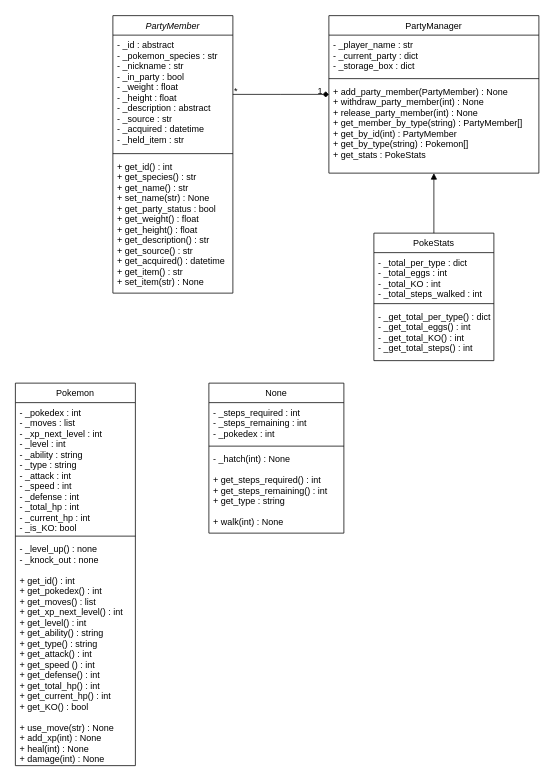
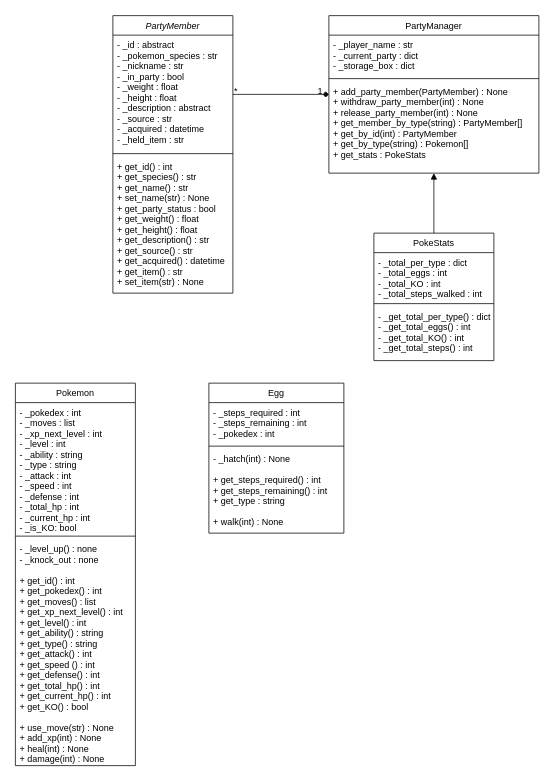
node "None": label "None" -> "Egg"
